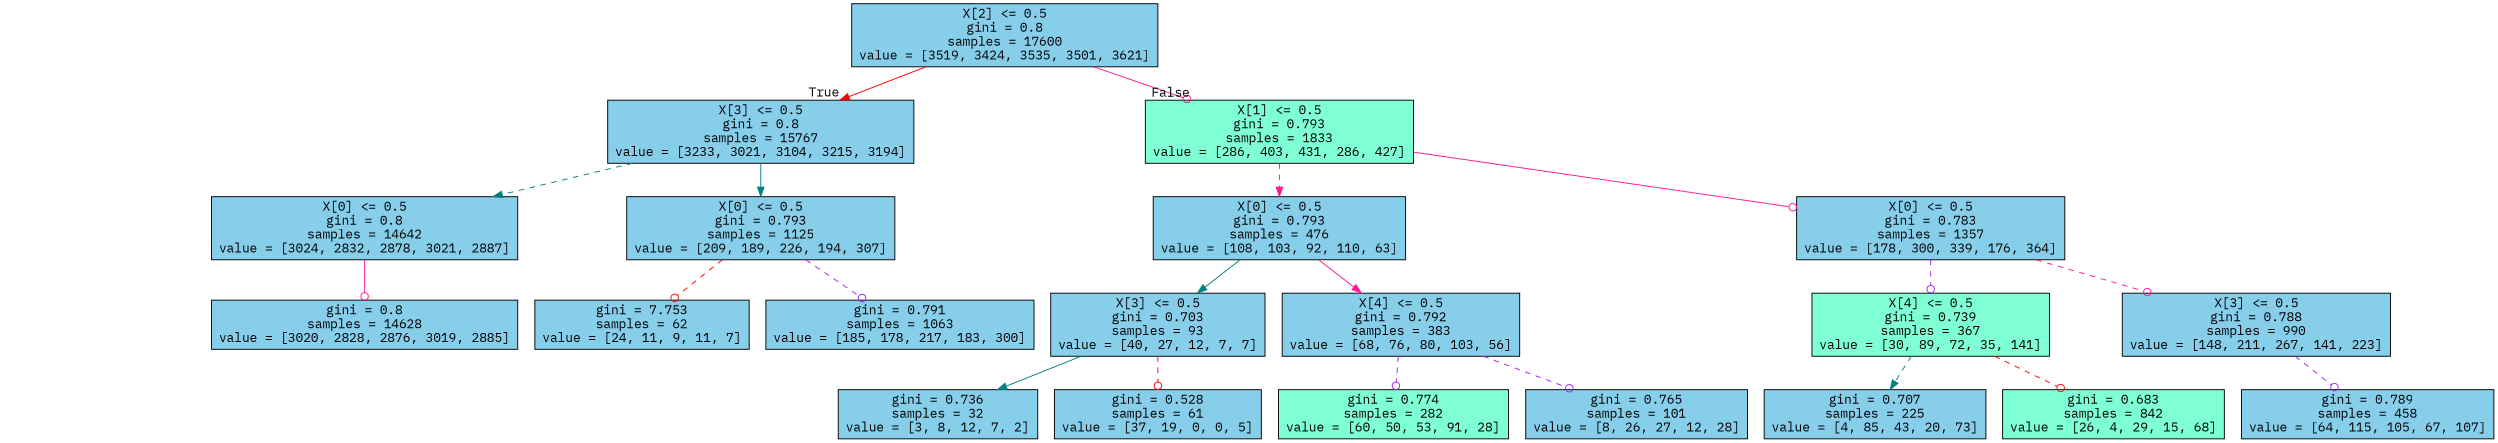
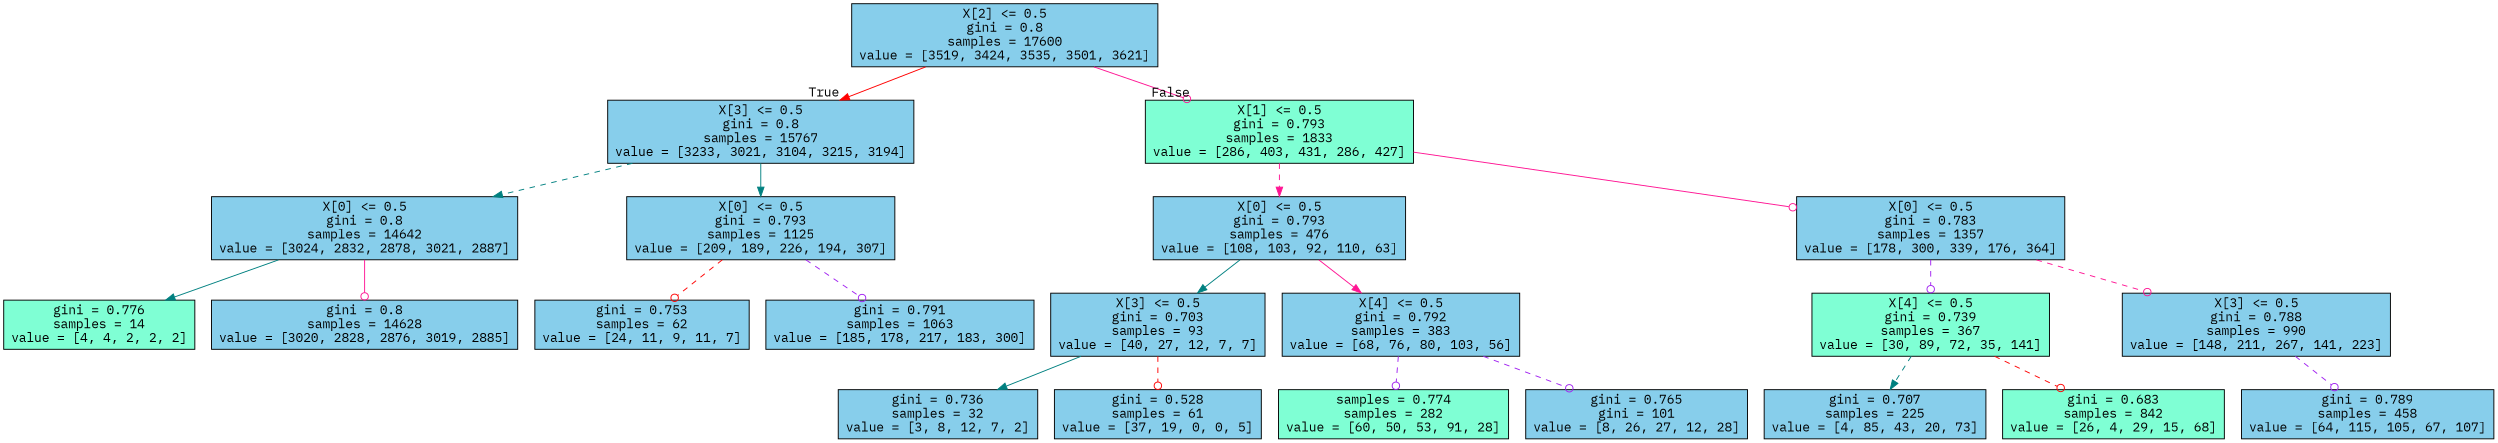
node "gini = 0.776 samples = 14 value = [4, 4, 2, 2, 2]": added
node "gini = 7.753 samples = 62 value = [24, 11, 9, 11, 7]": label "gini = 7.753 samples = 62 value = [24, 11, 9, 11, 7]" -> "gini = 0.753 samples = 62 value = [24, 11, 9, 11, 7]"
node "gini = 0.774 samples = 282 value = [60, 50, 53, 91, 28]": label "gini = 0.774 samples = 282 value = [60, 50, 53, 91, 28]" -> "samples = 0.774 samples = 282 value = [60, 50, 53, 91, 28]"
node "gini = 0.765 samples = 101 value = [8, 26, 27, 12, 28]": label "gini = 0.765 samples = 101 value = [8, 26, 27, 12, 28]" -> "gini = 0.765 gini = 101 value = [8, 26, 27, 12, 28]"
